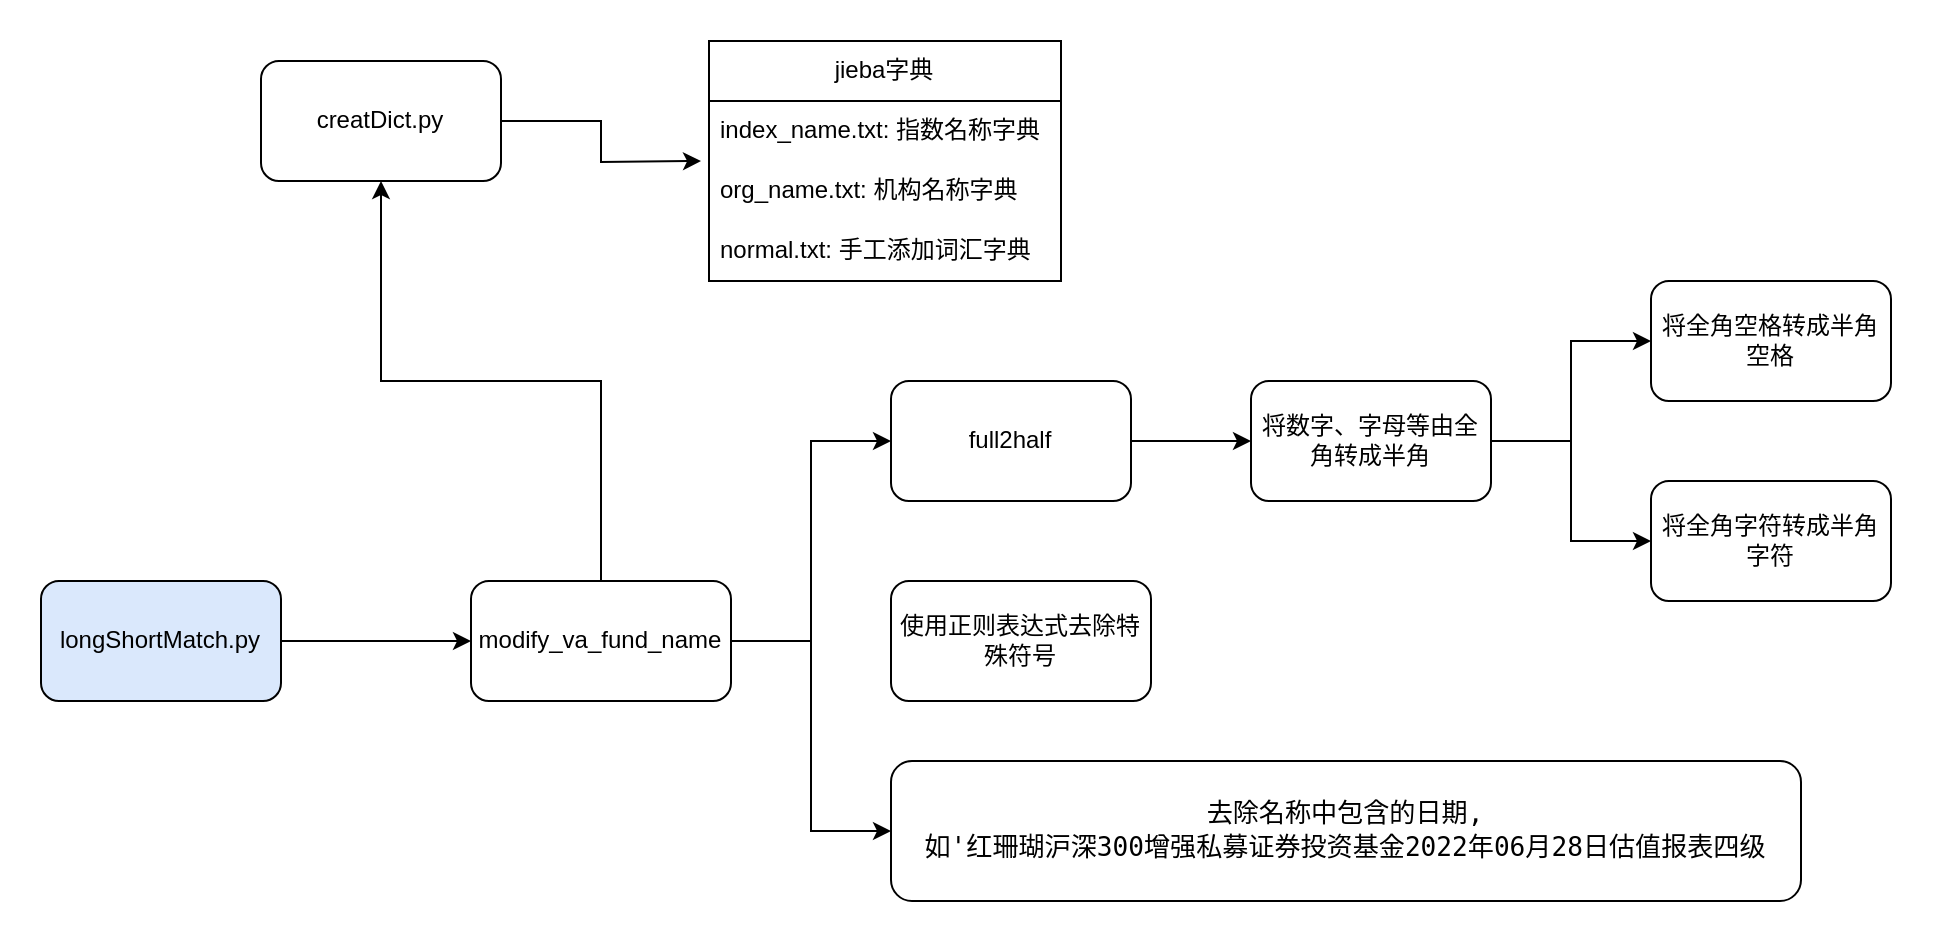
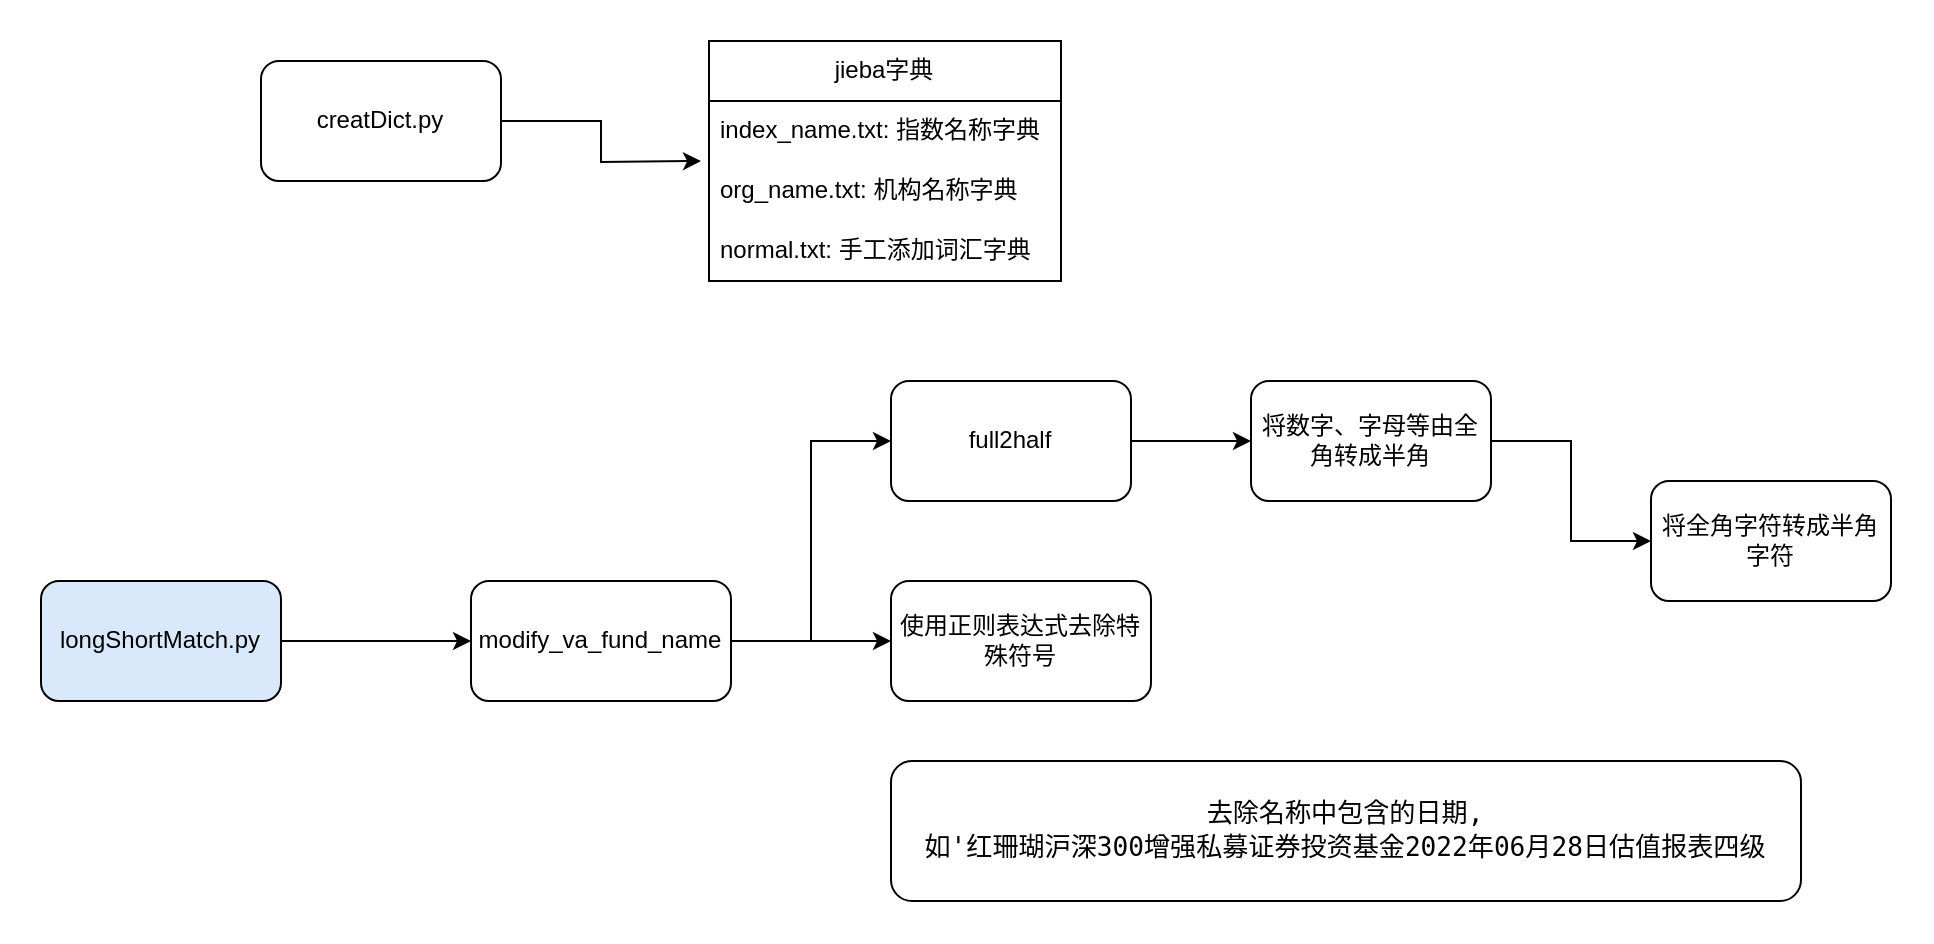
node "将全角空格转成半角空格": removed
edge "将数字、字母等由全角转成半角" -> "将全角空格转成半角空格": removed
edge "modify_va_fund_name" -> "creatDict.py": now "modify_va_fund_name" -> "使用正则表达式去除特殊符号"
edge "modify_va_fund_name" -> "去除名称中包含的日期,如'红珊瑚沪深300增强私募证券投资基金2022年06月28日估值报表四级": removed
